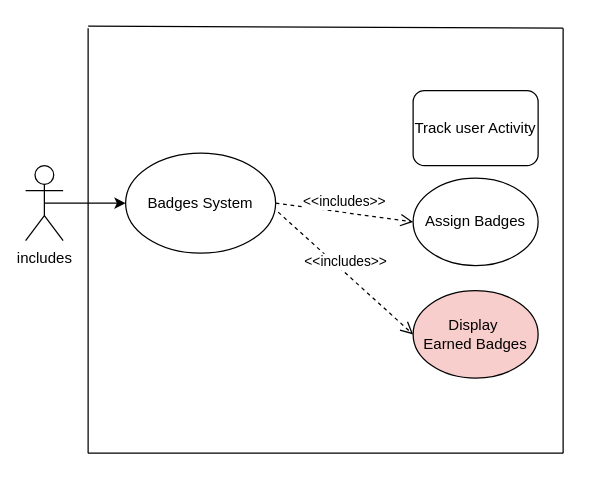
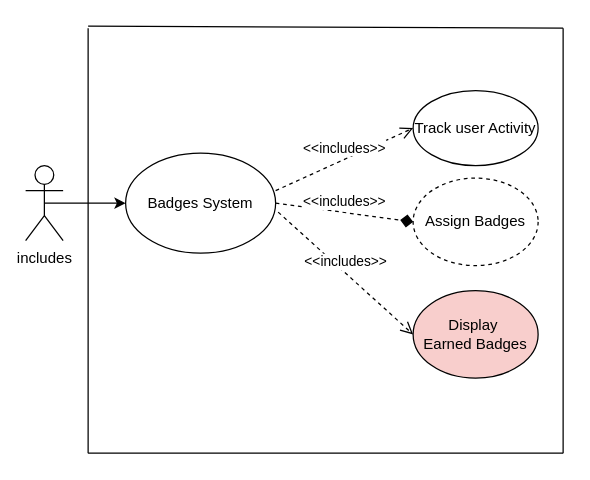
node "Track user Activity": shape rounded rectangle -> ellipse
edge "Badges System" -> "Track user Activity": added, label "<<includes>>"
edge "Badges System" -> "Assign Badges": arrowhead open -> diamond
node "Assign Badges": style solid -> dashed
